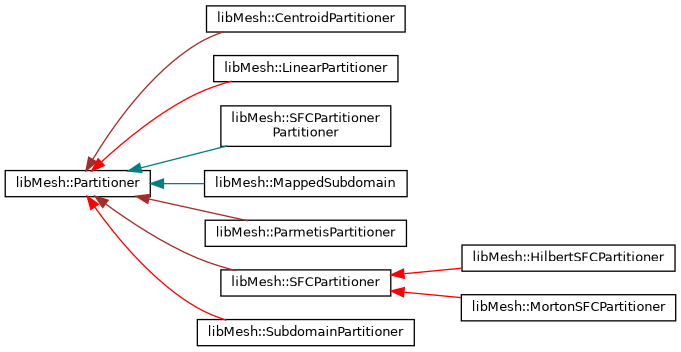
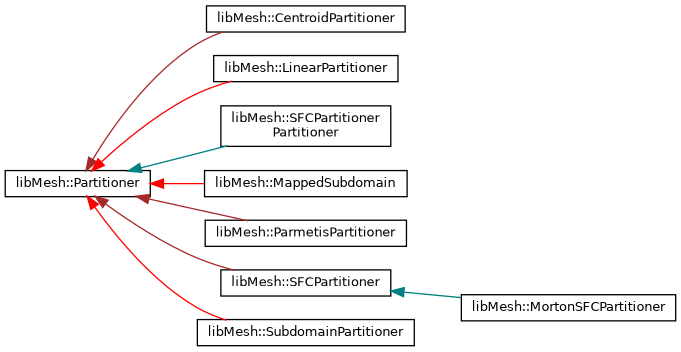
edge "libMesh::MappedSubdomain" -> "libMesh::Partitioner": color teal -> red
node "libMesh::HilbertSFCPartitioner": removed
edge "libMesh::MortonSFCPartitioner" -> "libMesh::SFCPartitioner": color red -> teal
